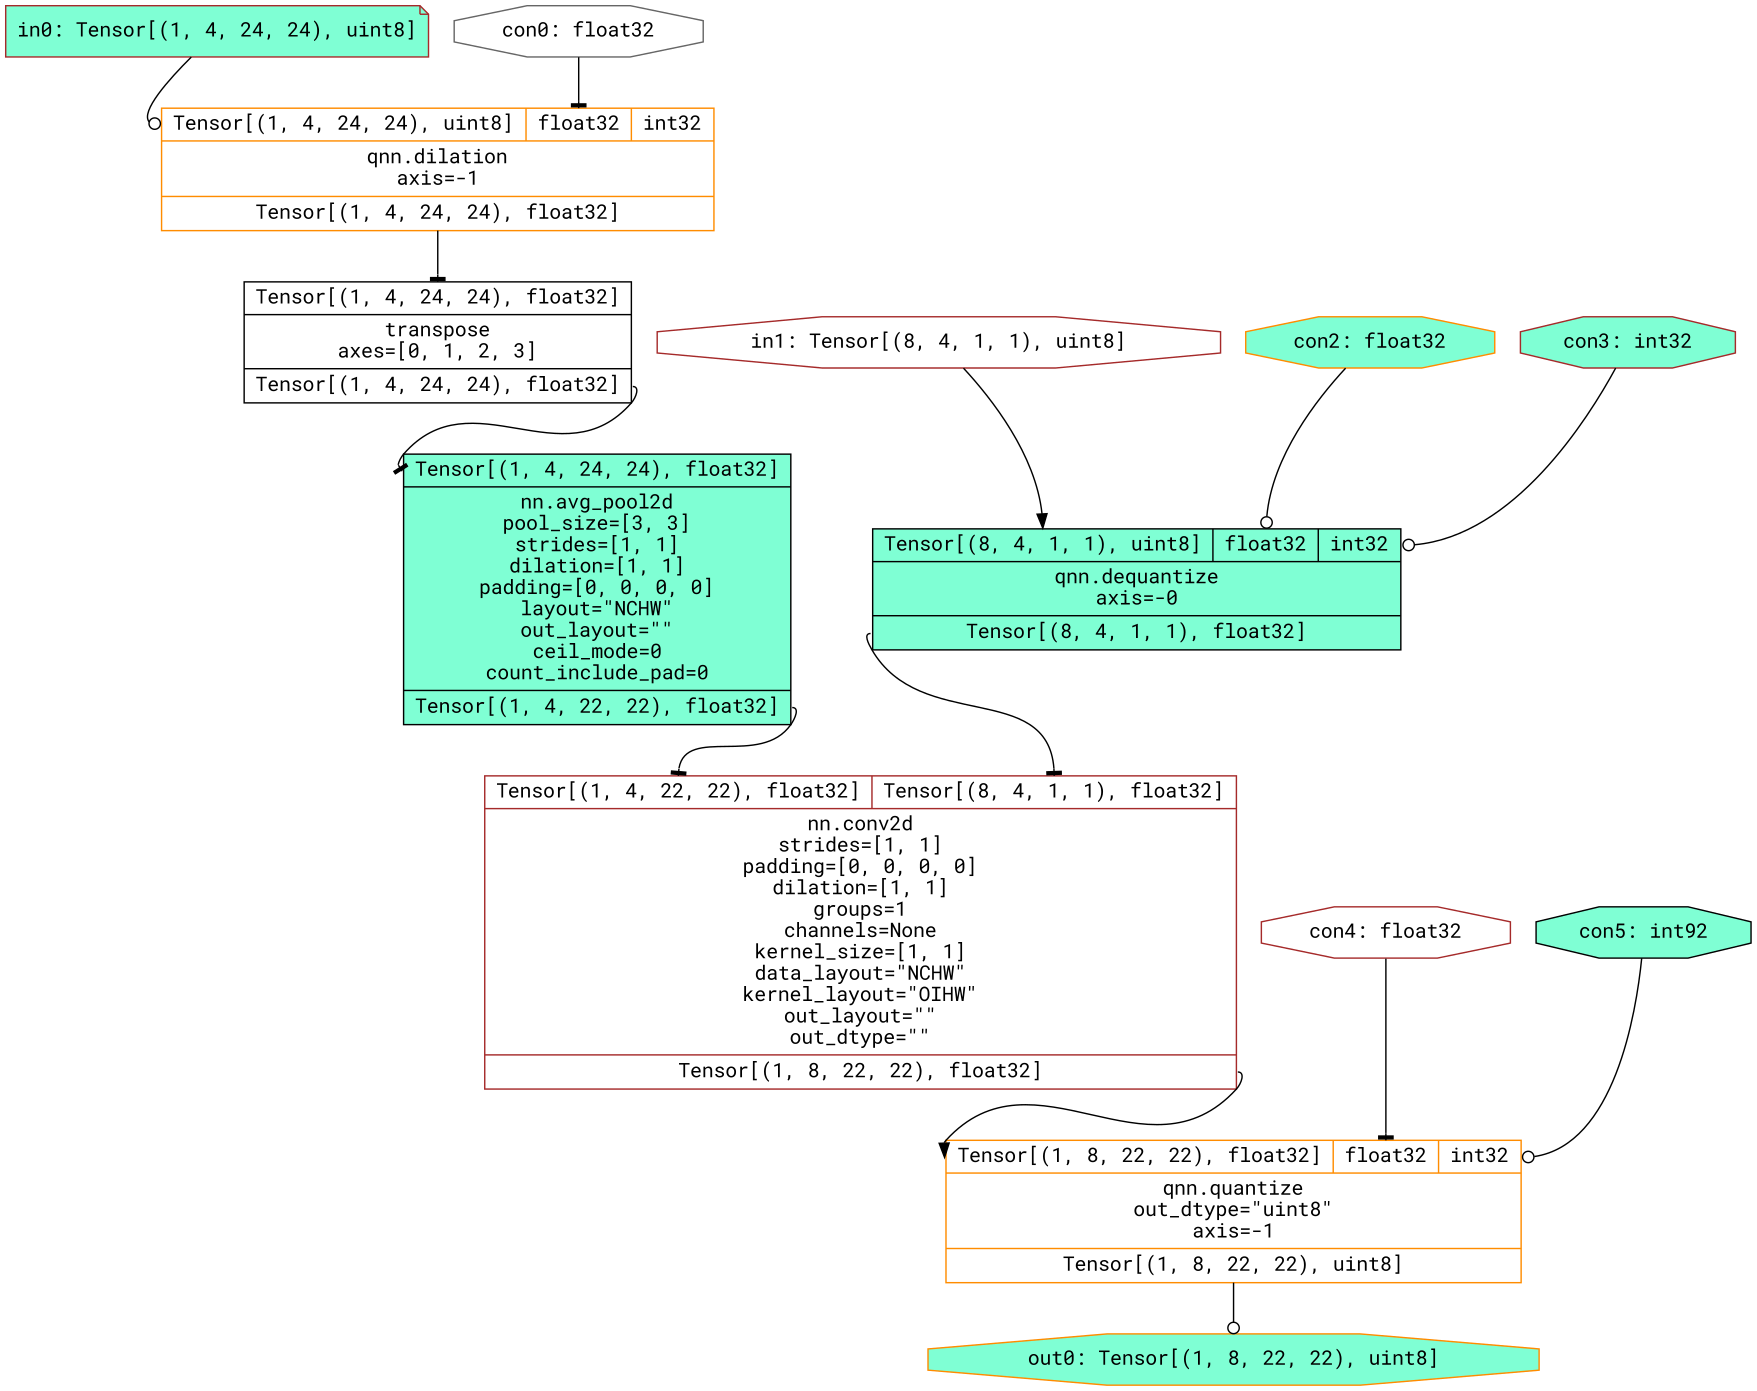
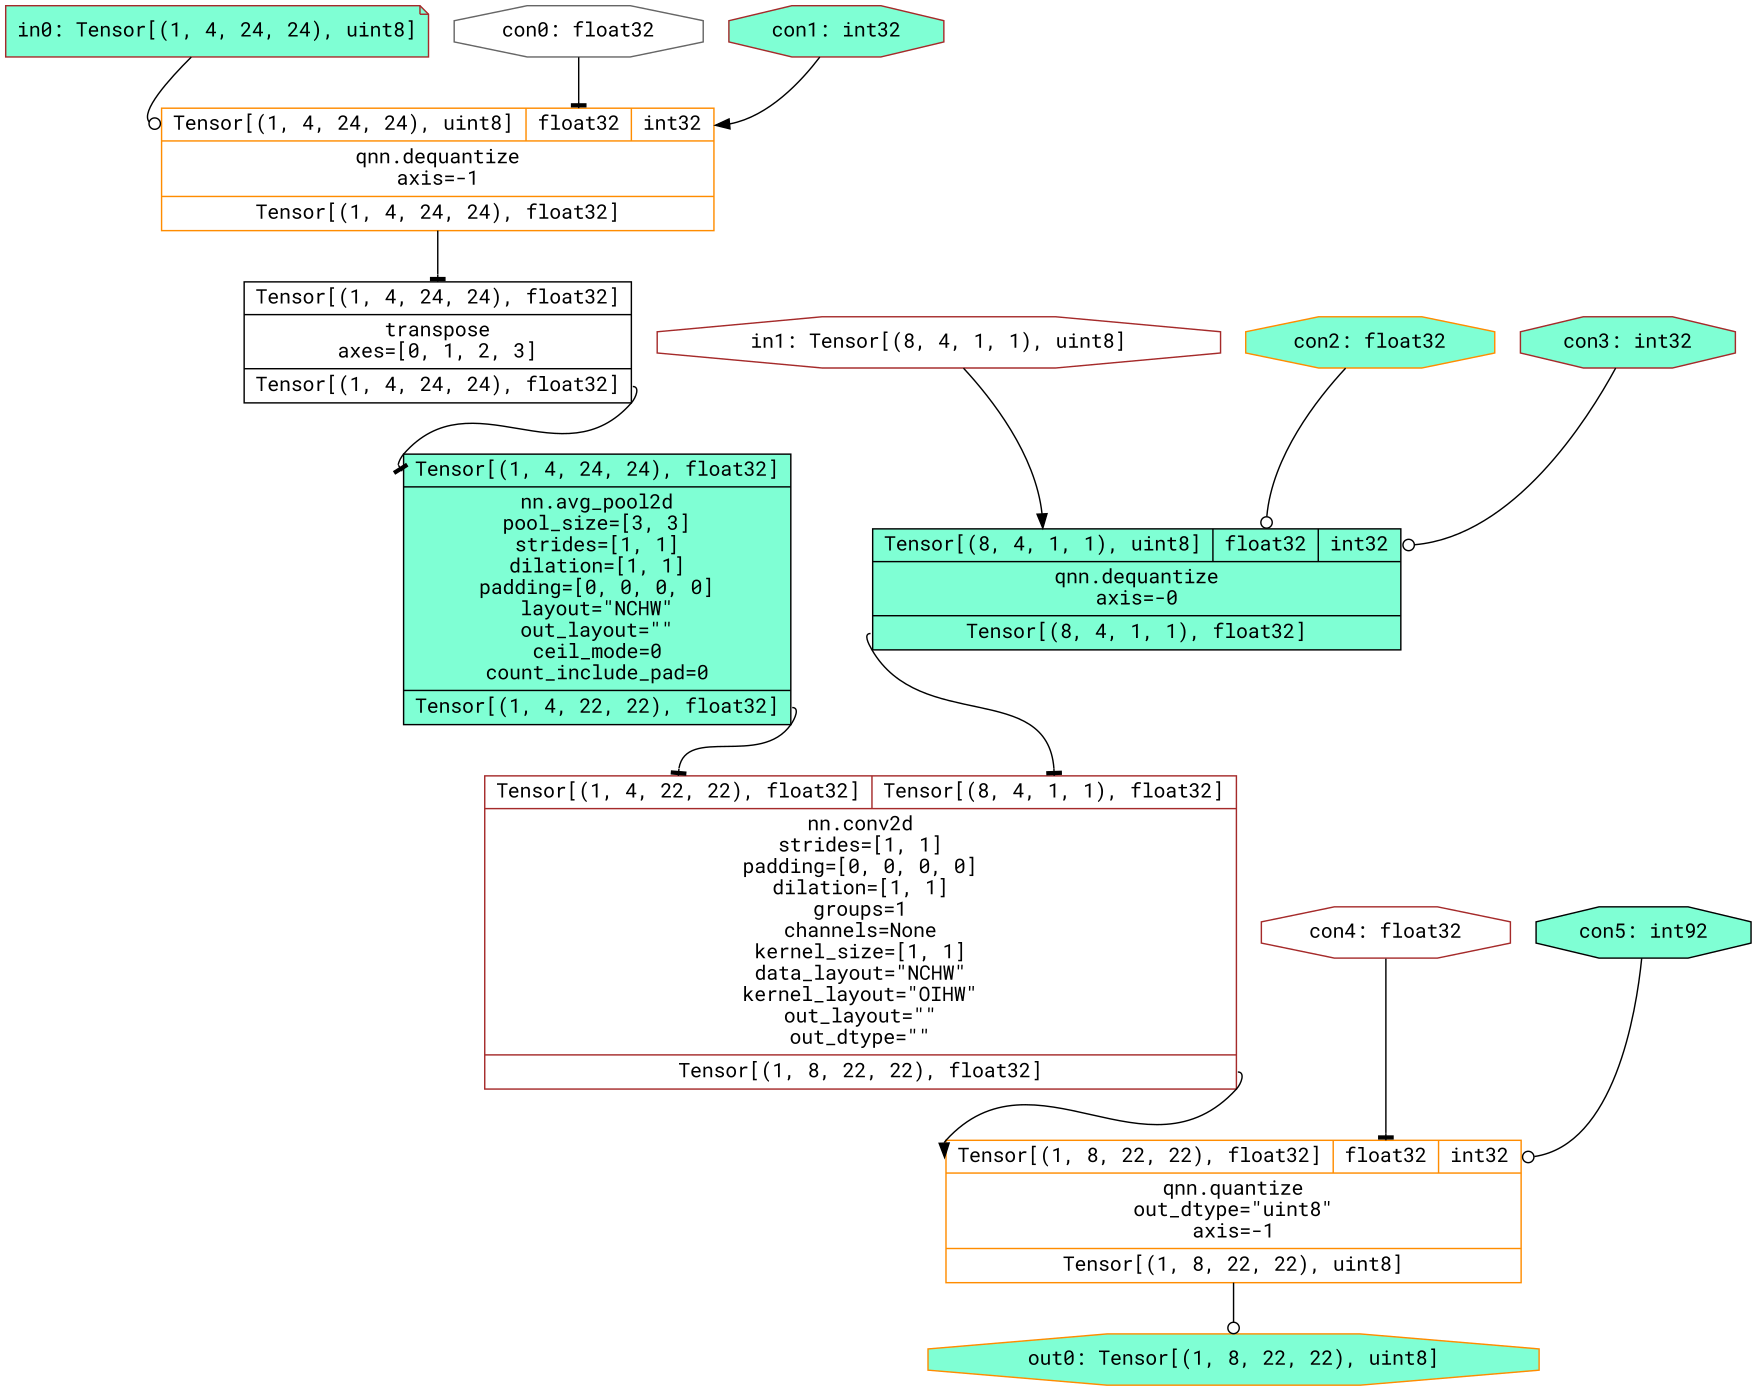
node "con1: int32": added
node "Tensor[(1, 4, 24, 24), uint8]": text "qnn.dilation" -> "qnn.dequantize"
